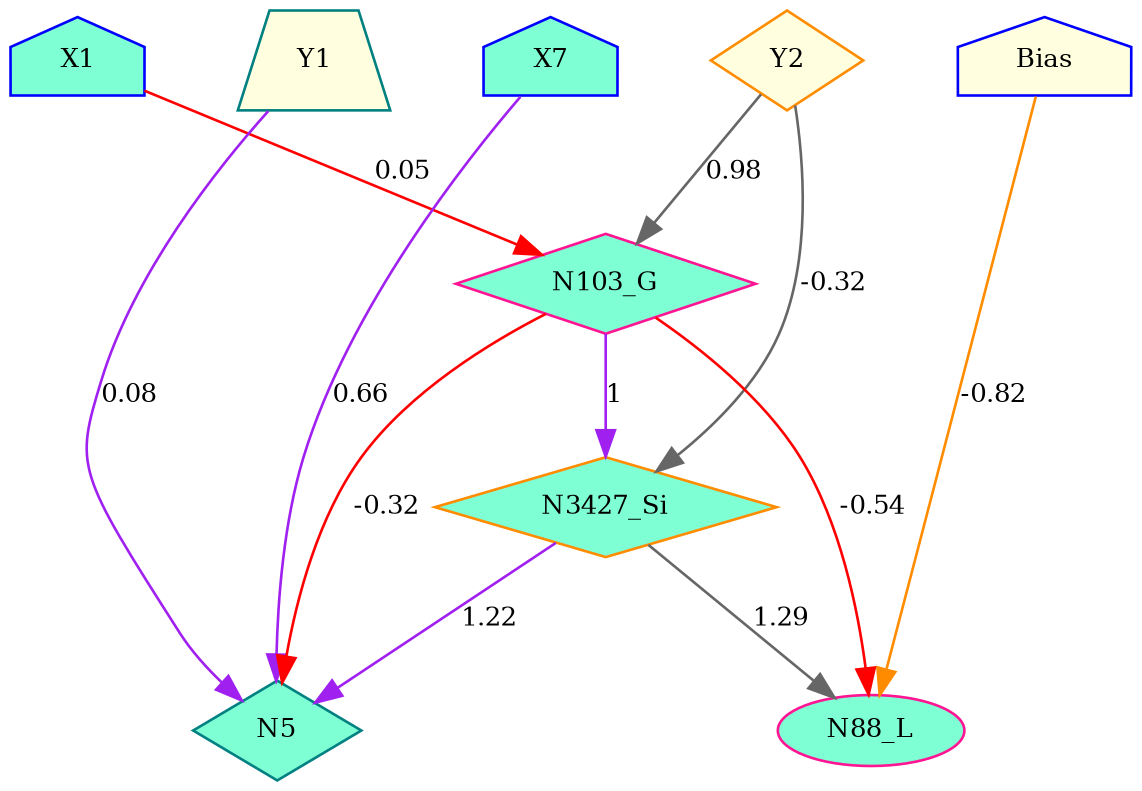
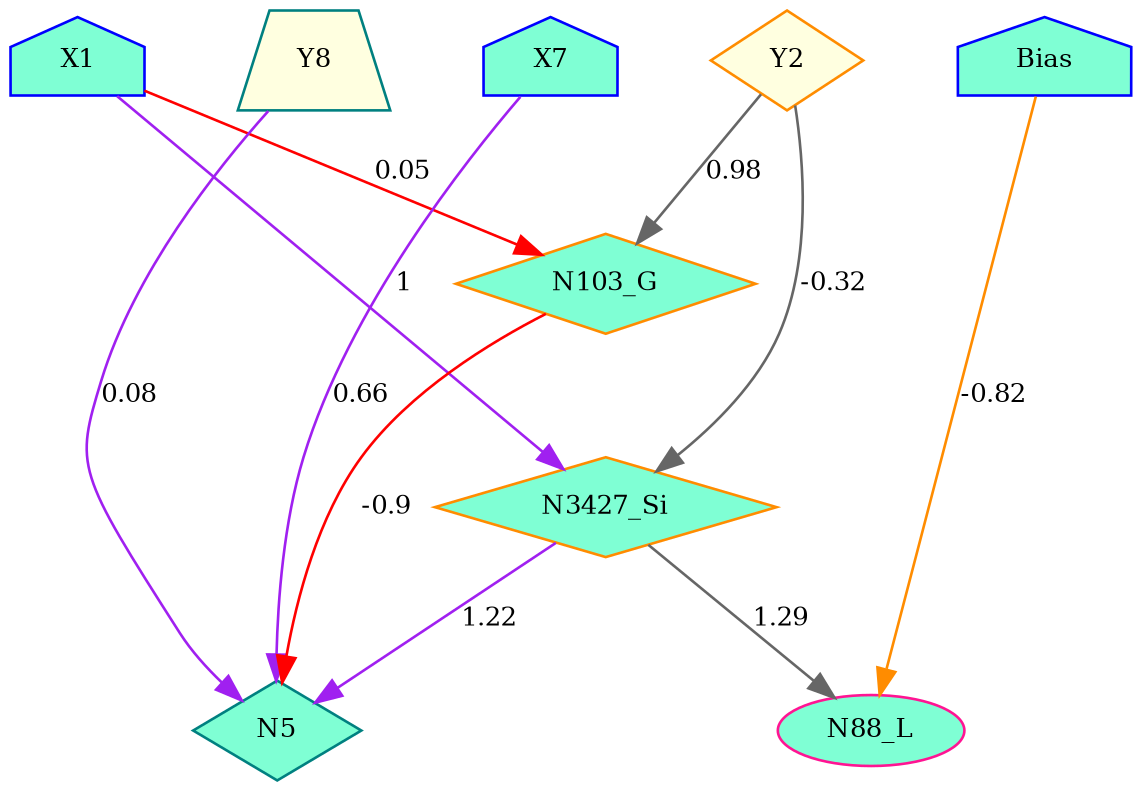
node "Y1": label "Y1" -> "Y8"
node "Bias": fillcolor lightyellow -> aquamarine
node "N103_G": color deeppink -> darkorange
edge "N103_G" -> "N3427_Si": now "X1" -> "N3427_Si"
edge "N103_G" -> "N88_L": removed, label "-0.54"
edge "N103_G" -> "N5": label "-0.32" -> "-0.9"
